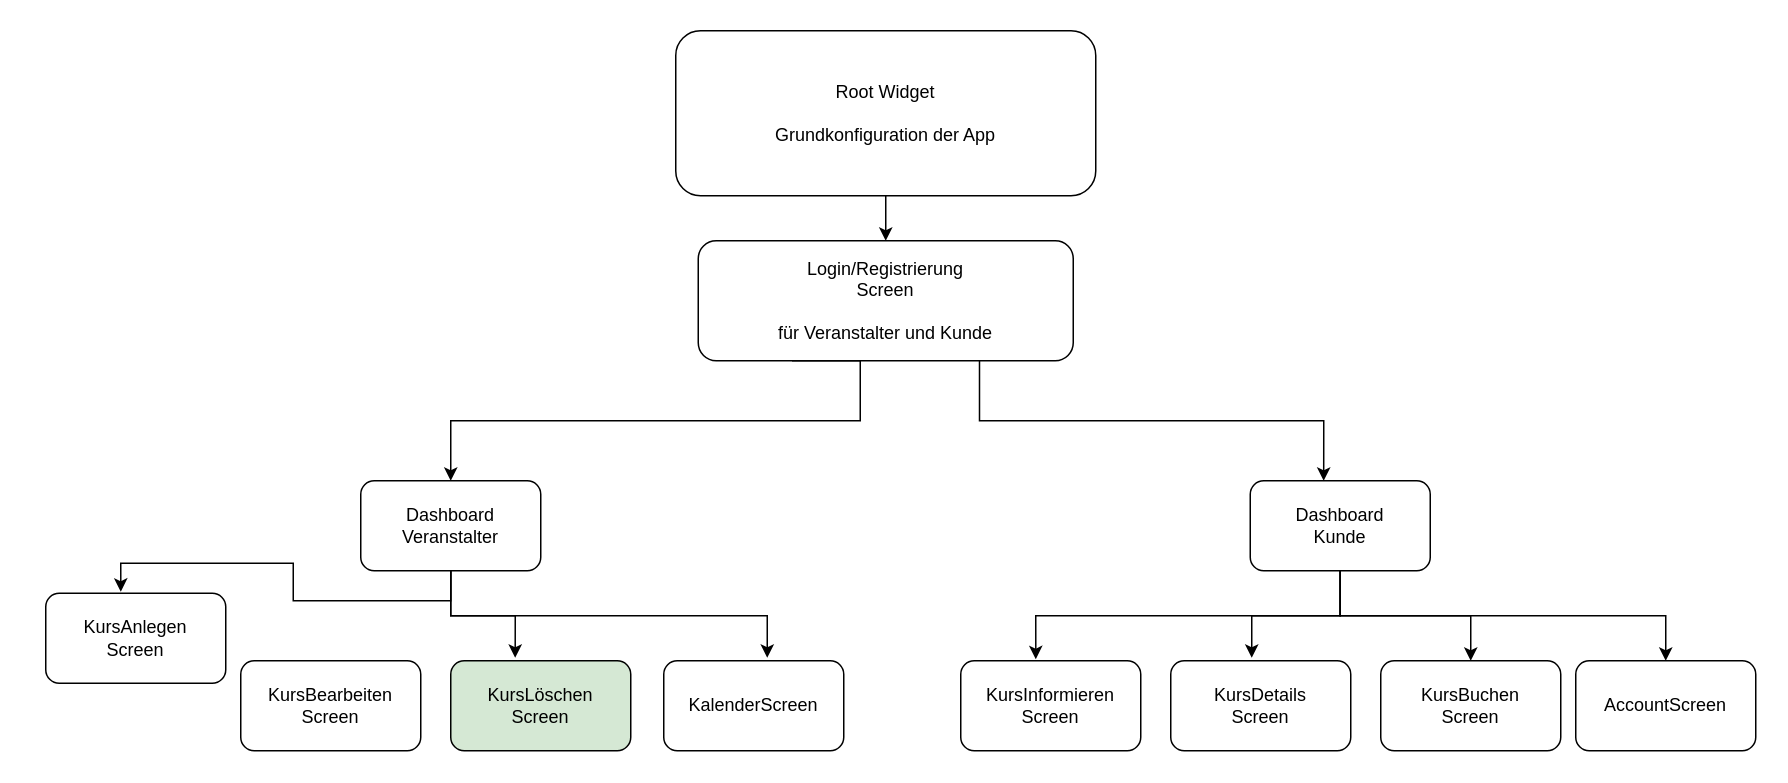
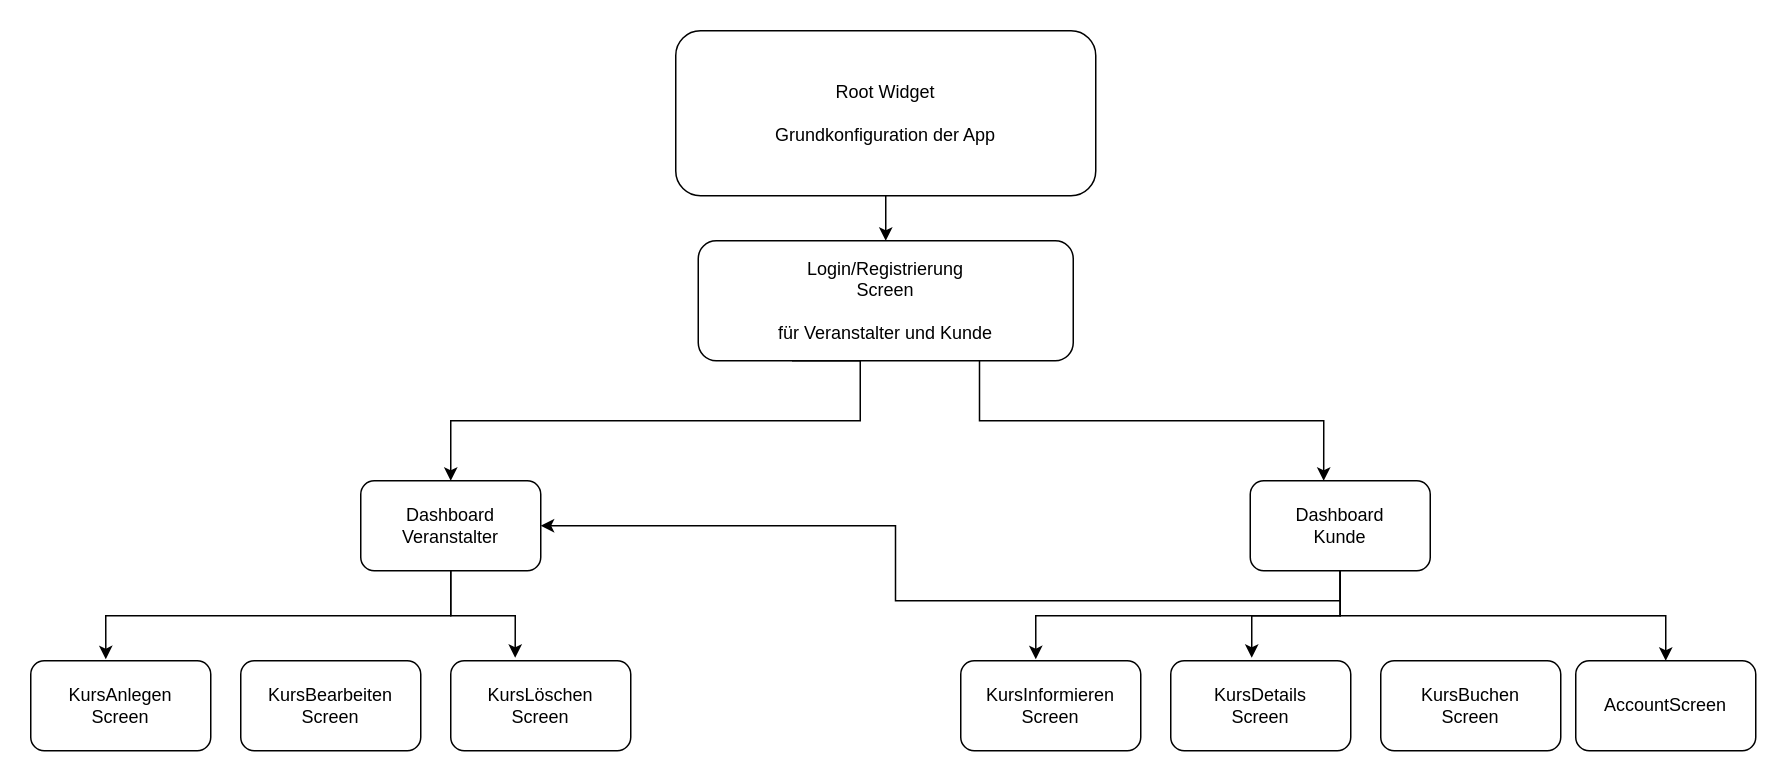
edge "Dashboard Veranstalter" -> "KalenderScreen": removed
edge "Dashboard Kunde" -> "KursBuchen Screen": now "Dashboard Kunde" -> "Dashboard Veranstalter"
node "KursAnlegen Screen": moved (136, 638) -> (121, 706)
node "KursLöschen Screen": fillcolor #d5e8d4 -> #ffffff
node "KalenderScreen": removed
